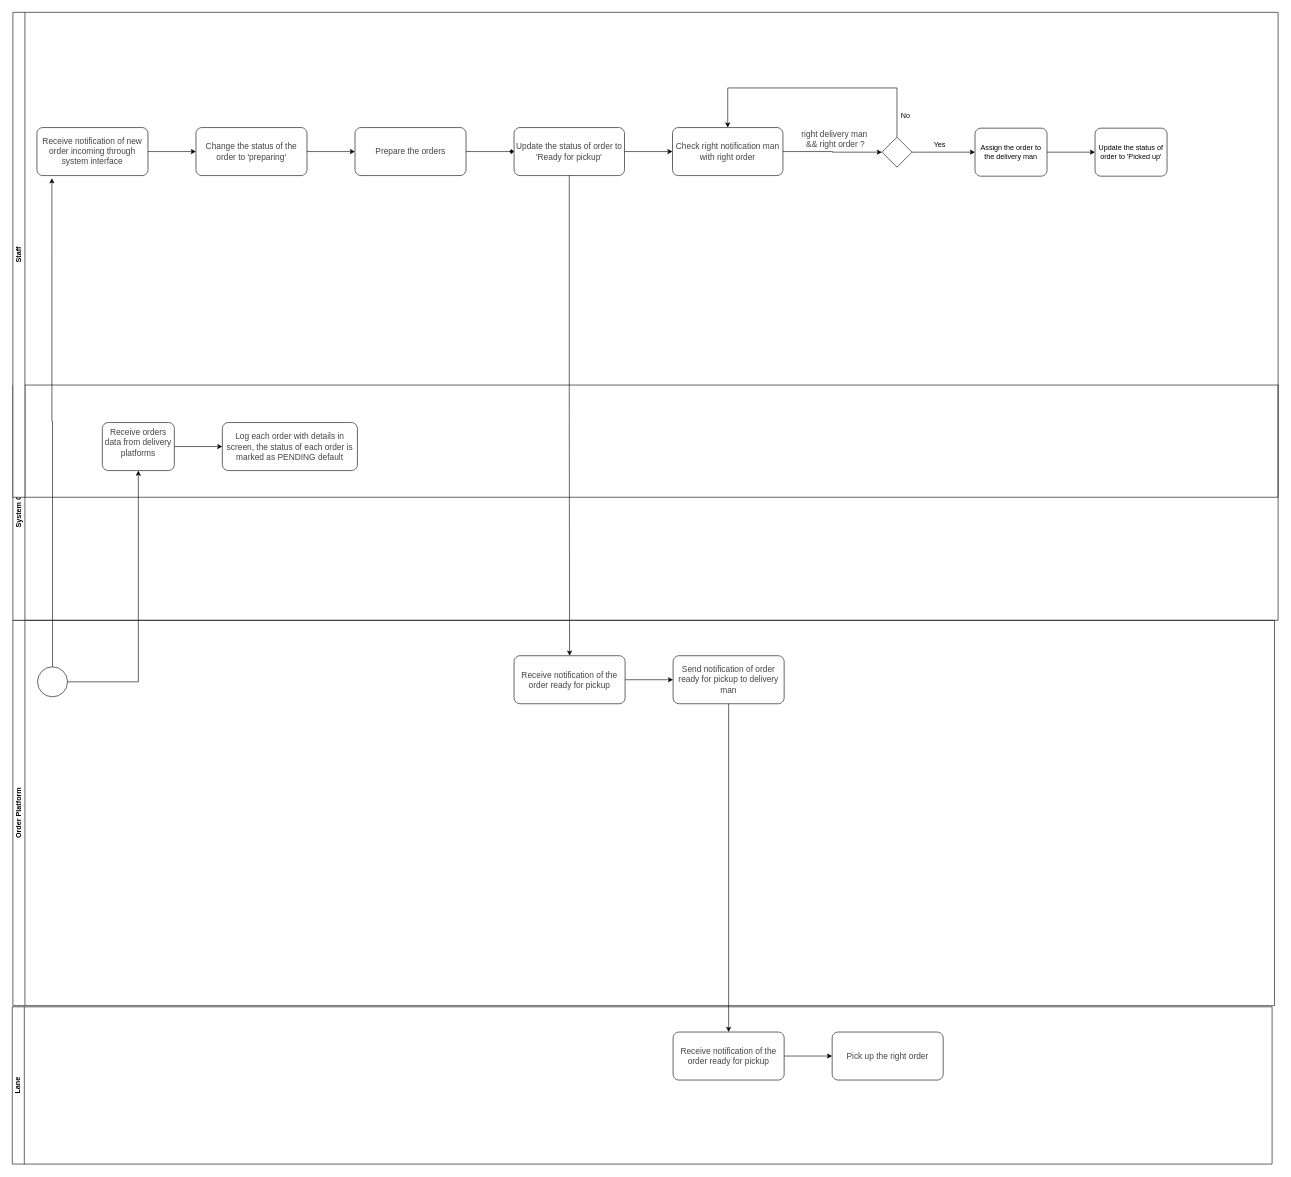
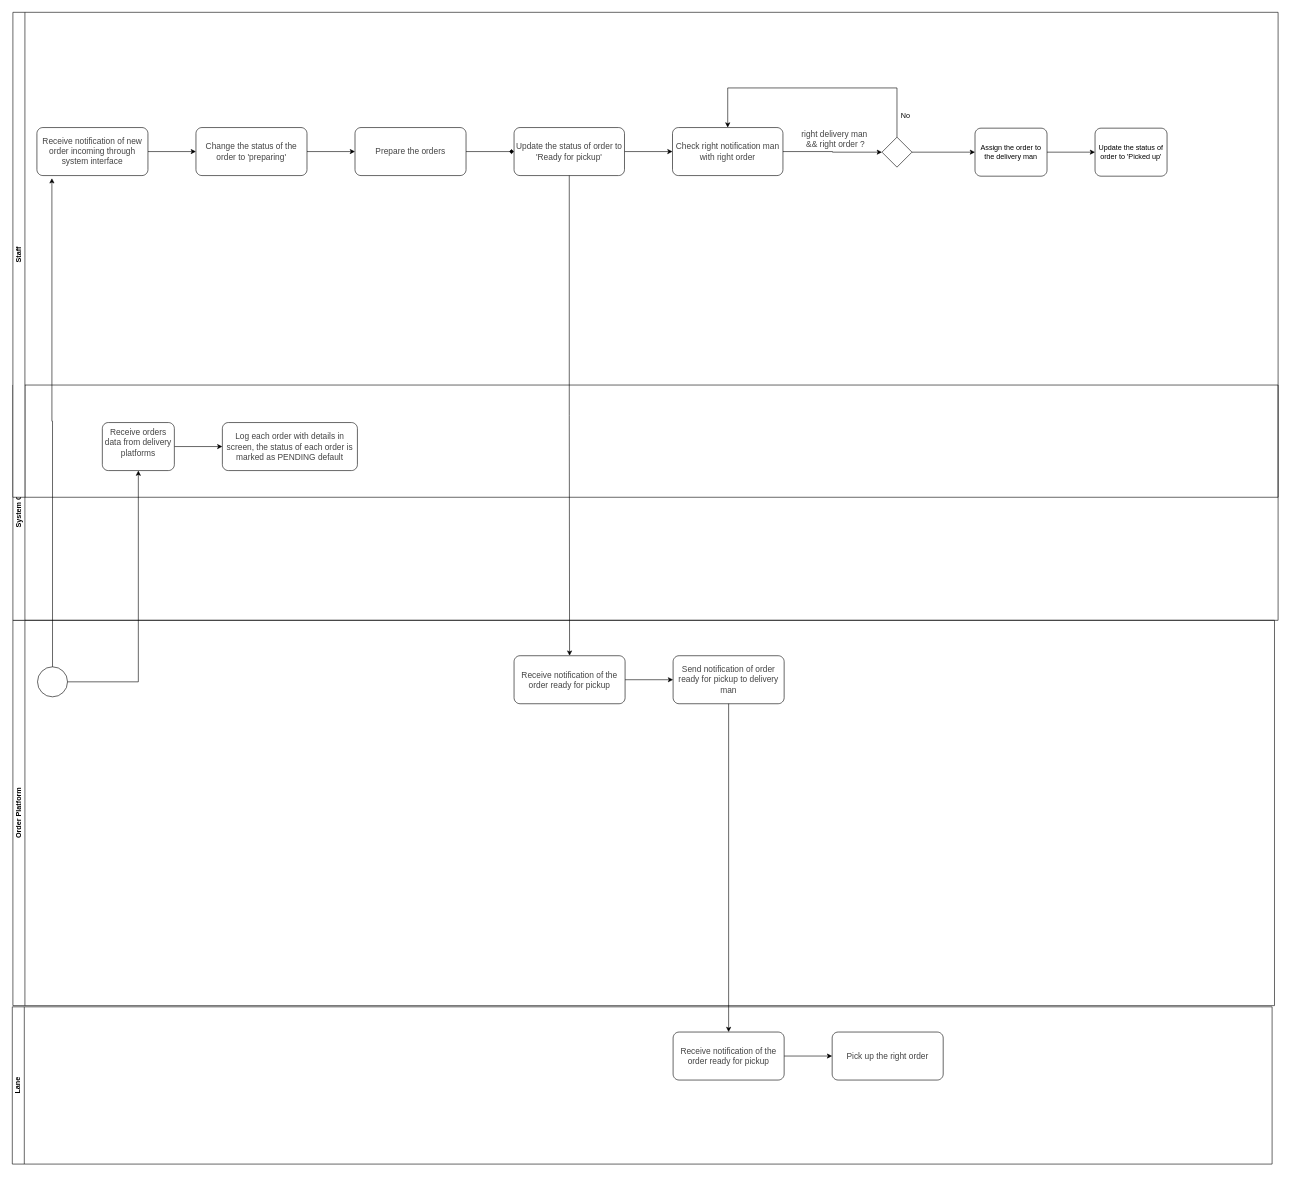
node "Yes": removed
